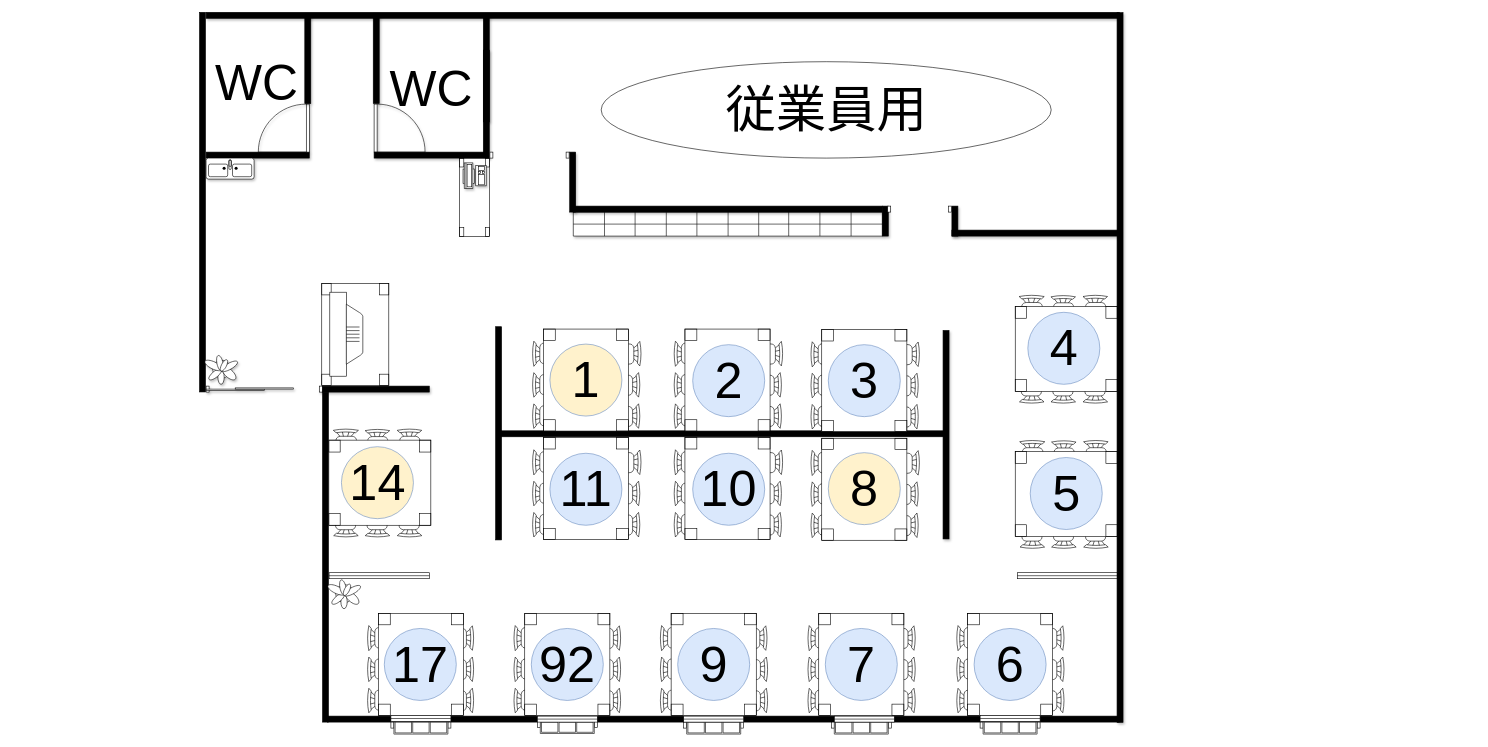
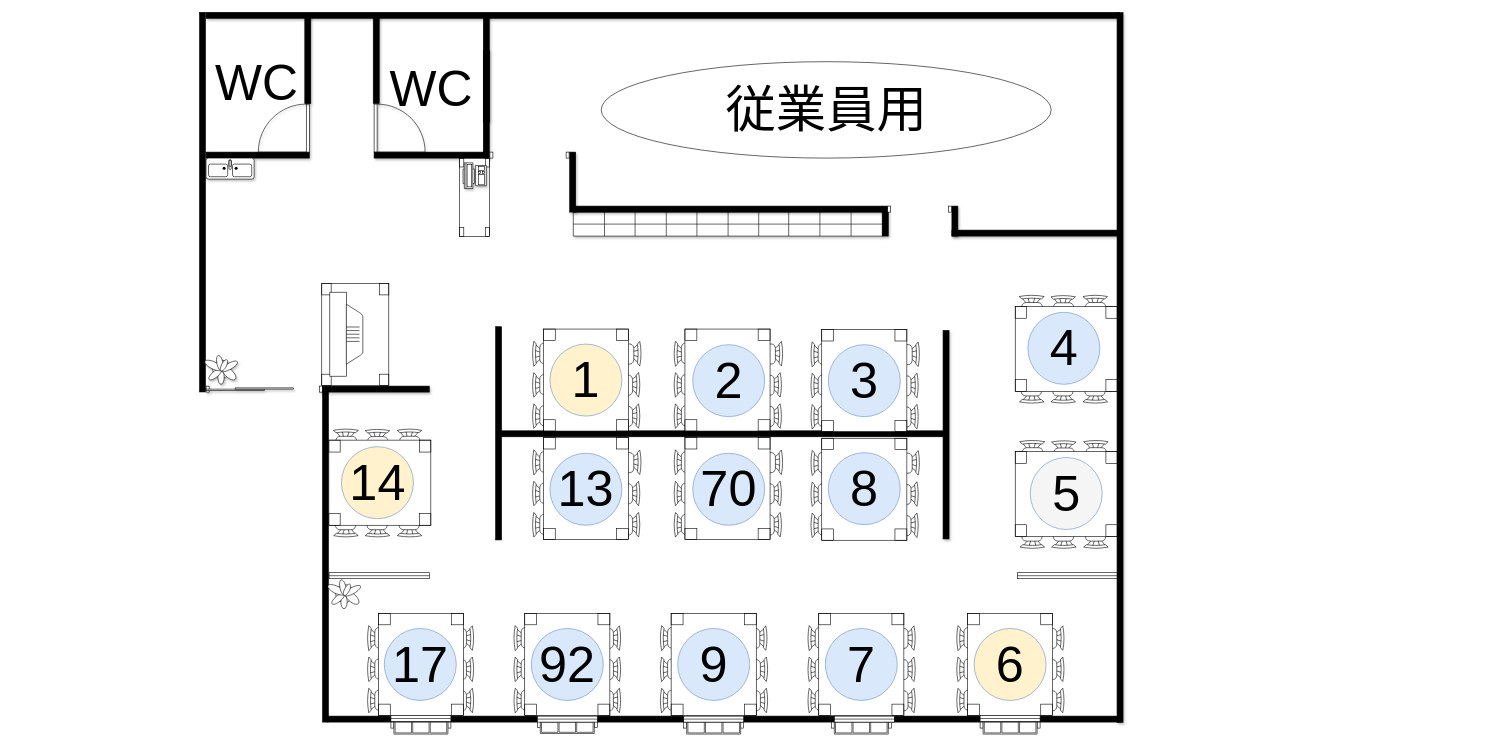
node "11": label "11" -> "13"
node "10": label "10" -> "70"
node "8": fillcolor #fff2cc -> #dae8fc
node "5": fillcolor #dae8fc -> #f5f5f5
node "6": fillcolor #dae8fc -> #fff2cc
